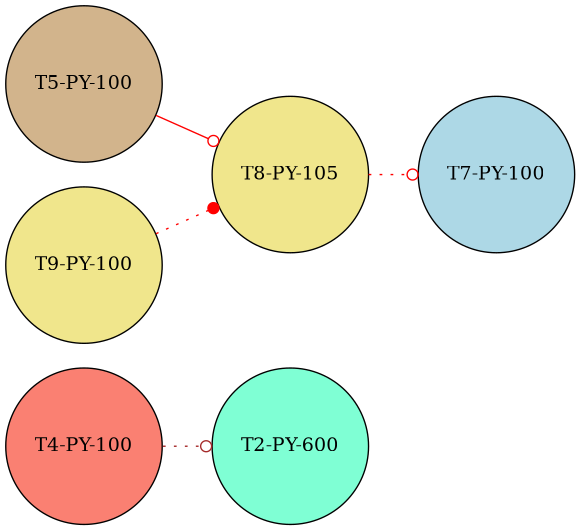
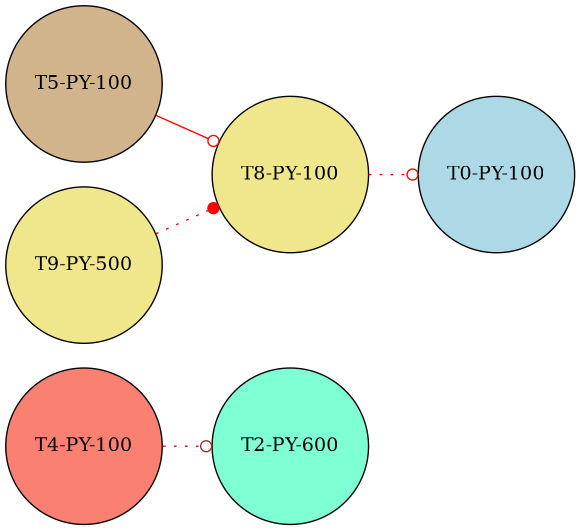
node "T8-PY-105": label "T8-PY-105" -> "T8-PY-100"
node "T7-PY-100": label "T7-PY-100" -> "T0-PY-100"
node "T9-PY-100": label "T9-PY-100" -> "T9-PY-500"
